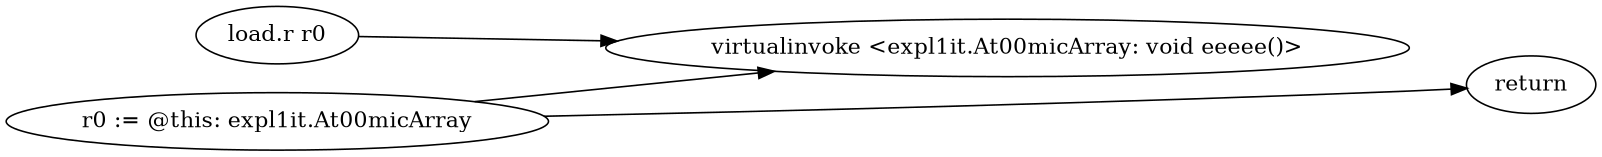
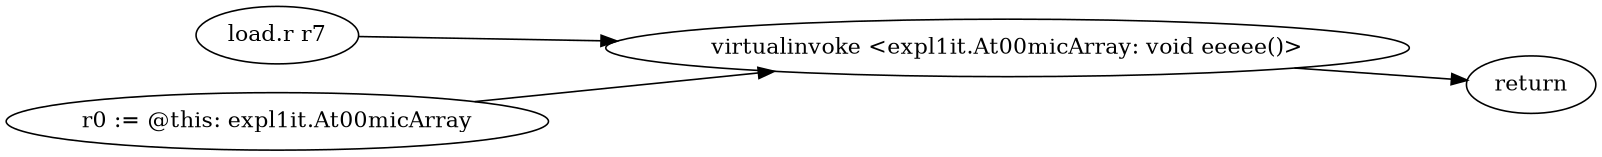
node "load.r r0": label "load.r r0" -> "load.r r7"
edge "r0 := @this: expl1it.At00micArray" -> "return": now "virtualinvoke <expl1it.At00micArray: void eeeee()>" -> "return"
